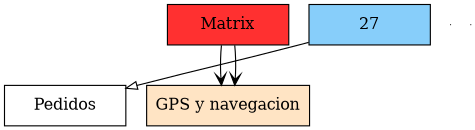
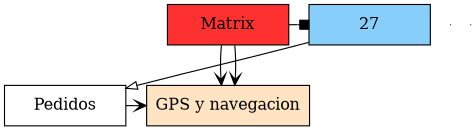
edge "Matrix" -> "27": added
edge "Pedidos" -> "GPS y navegacion": added
